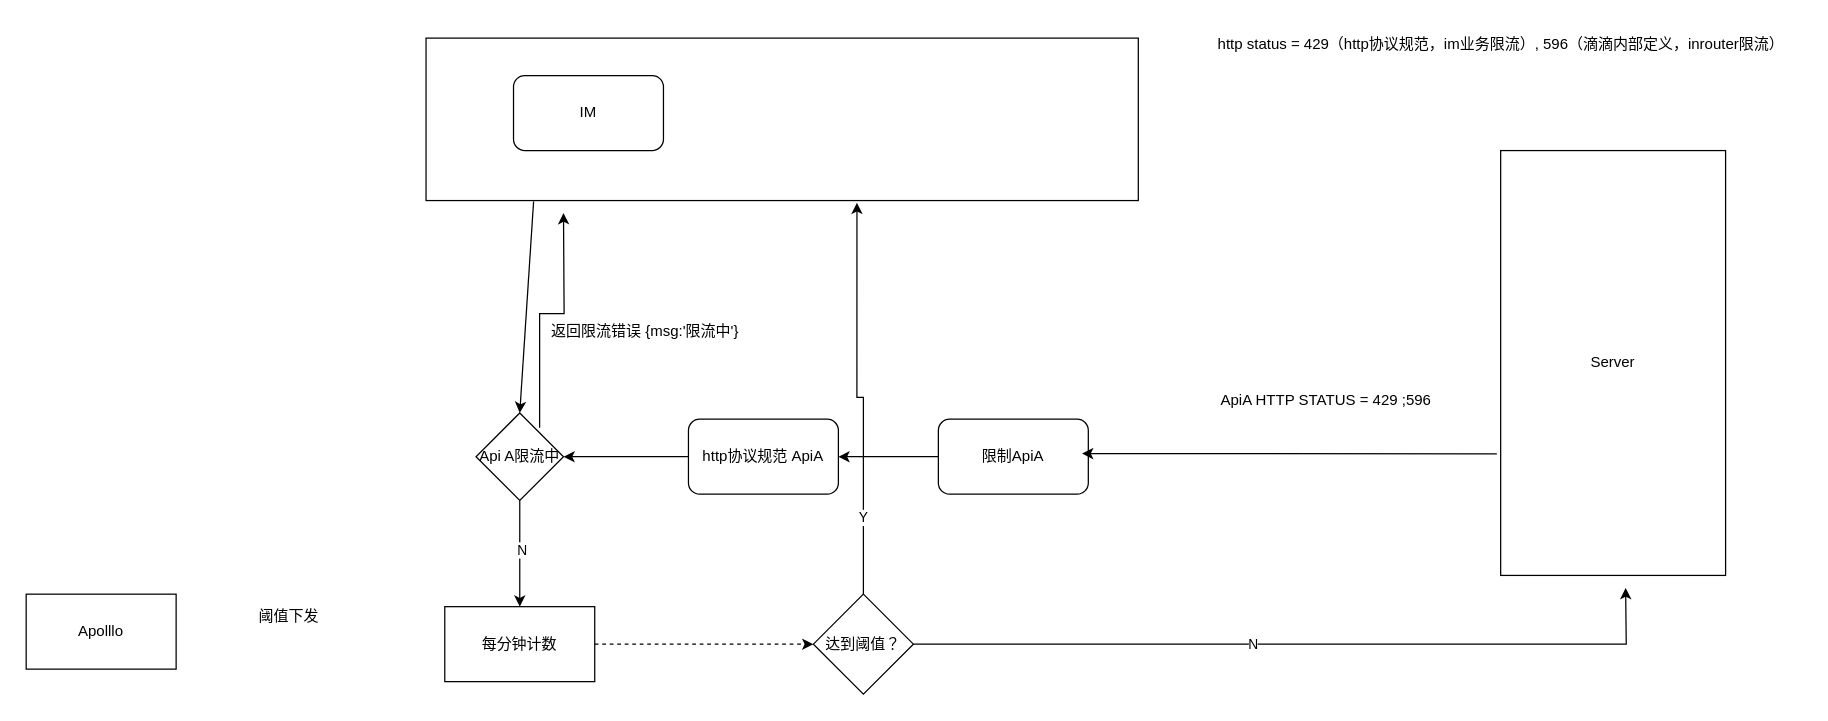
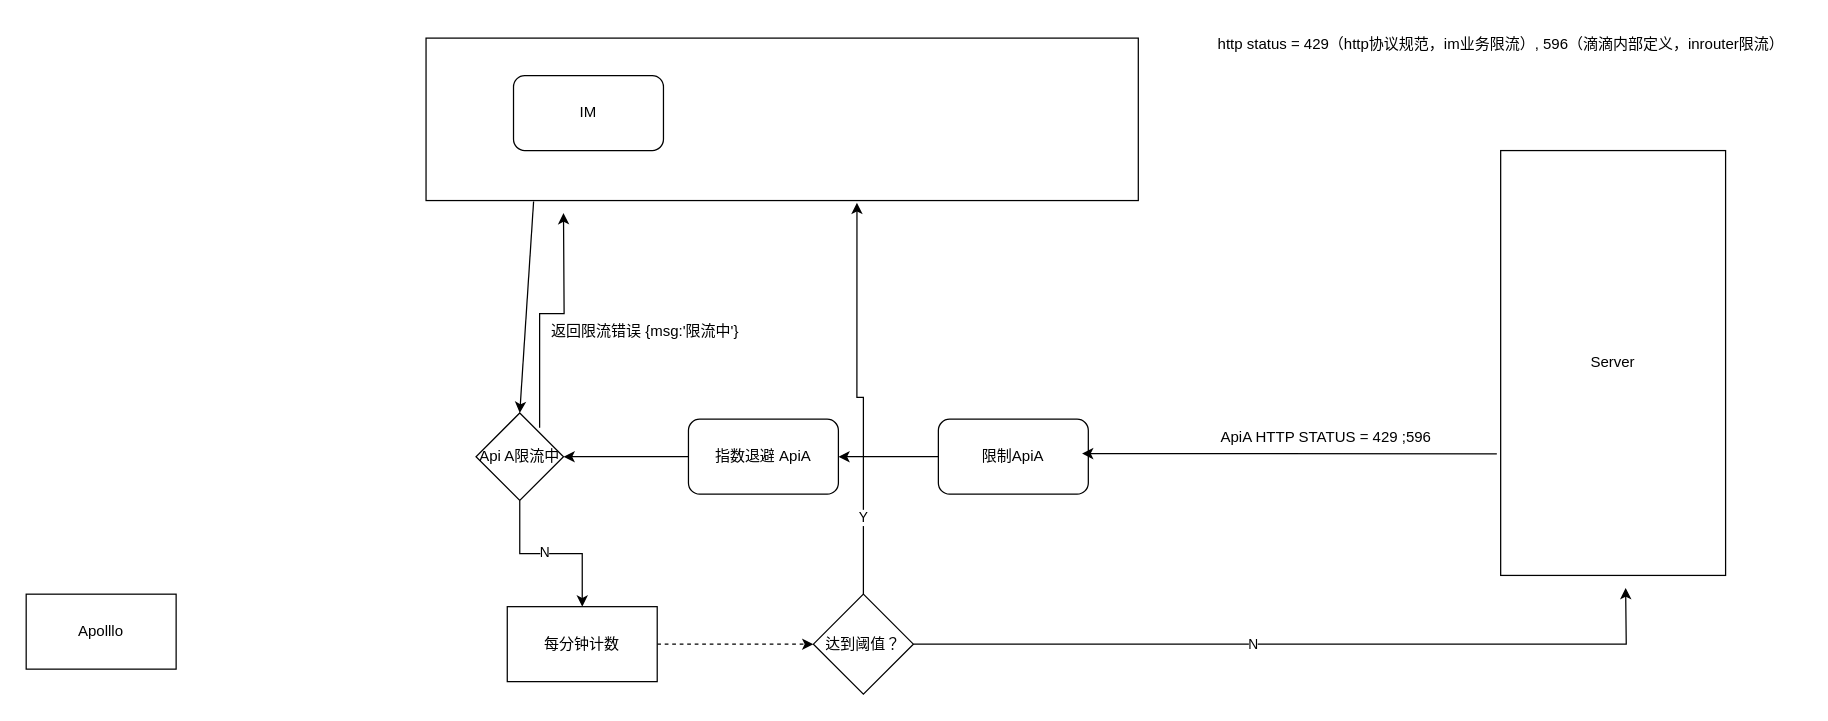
node "ApiA HTTP STATUS = 429 ;596": moved (1326, 401) -> (1326, 438)
node "http协议规范 ApiA": label "http协议规范 ApiA" -> "指数退避 ApiA"
node "阈值下发": removed
node "每分钟计数": moved (519, 644) -> (582, 644)
